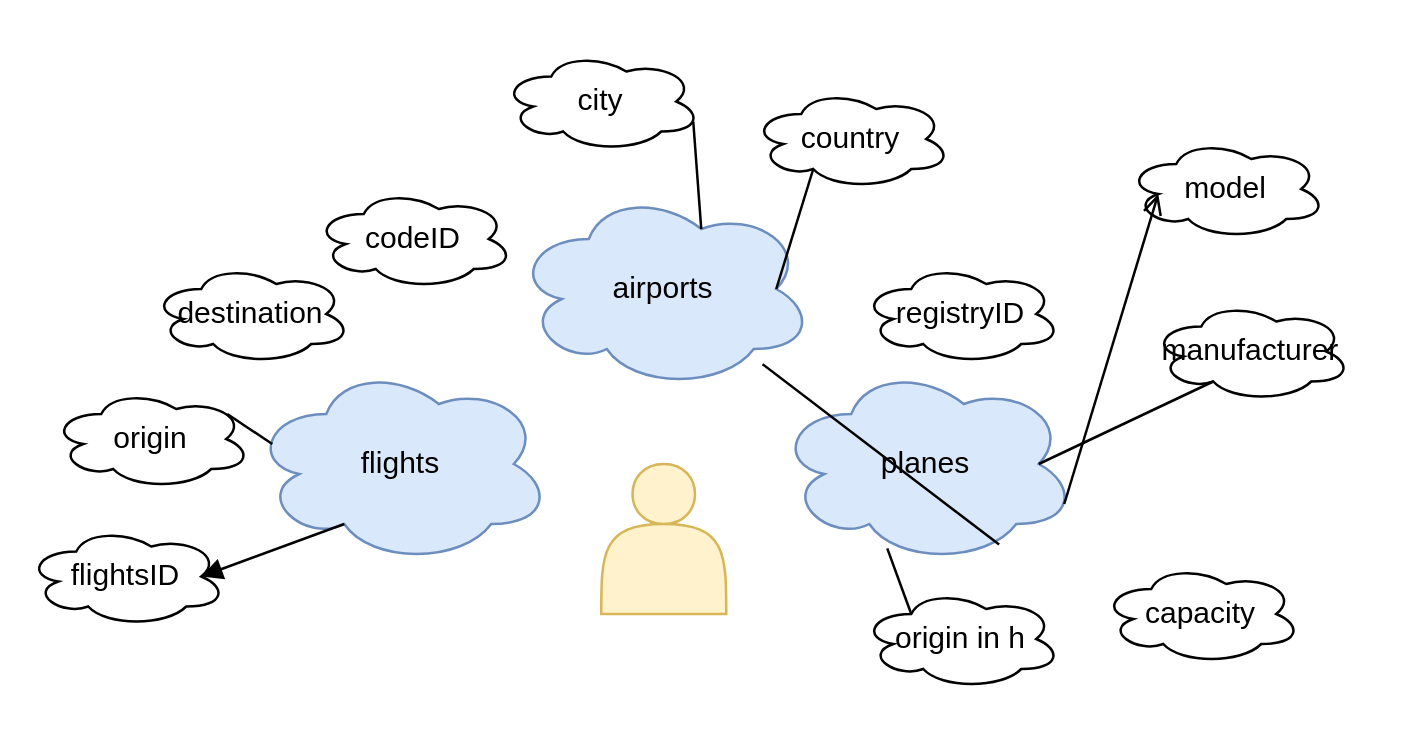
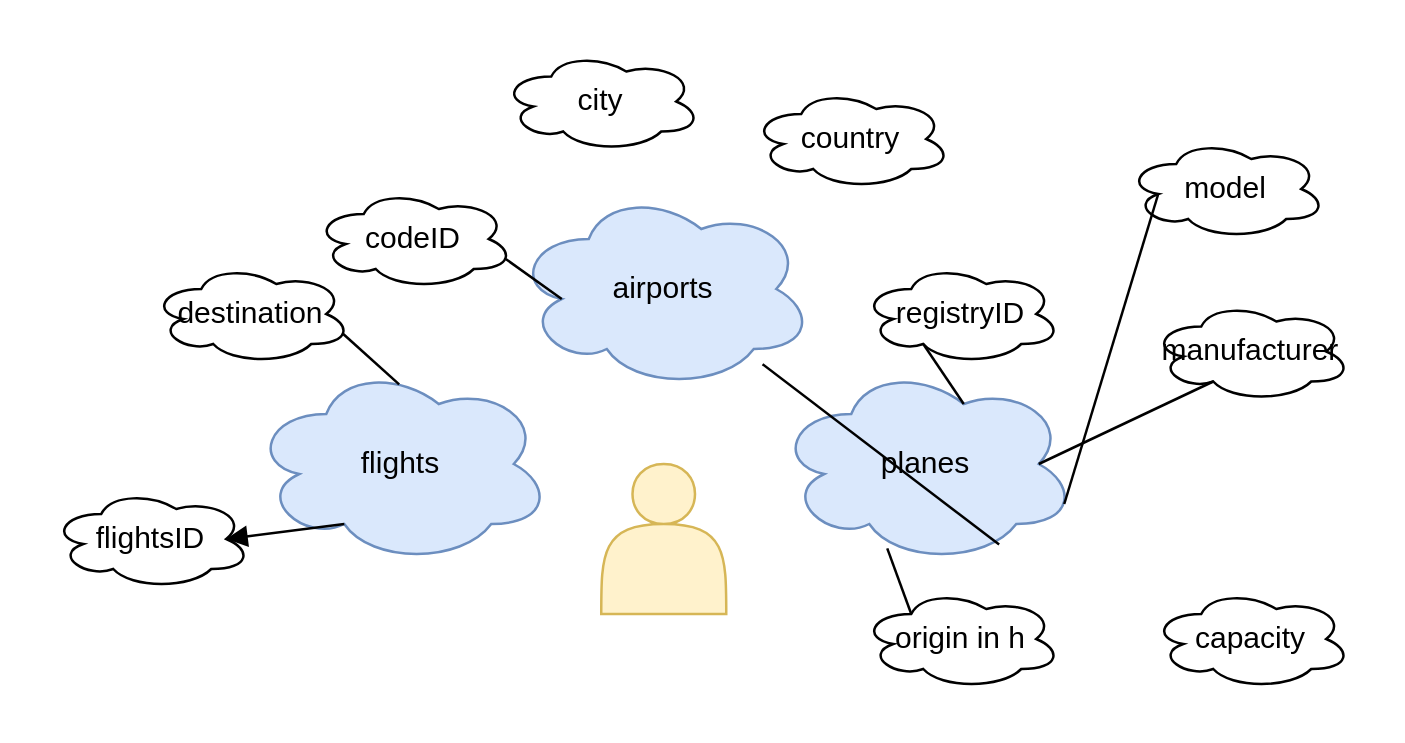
edge "city" -- "airports": removed
edge "planes" -> "model": arrowhead open -> none
edge "country" -- "airports": removed
edge "codeID" -- "airports": added
edge "destination" -- "flights": added
edge "registryID" -- "planes": added
edge "origin" -- "flights": removed
node "origin": removed
node "flightsID": moved (126, 576) -> (151, 539)
node "capacity": moved (1201, 614) -> (1251, 639)
